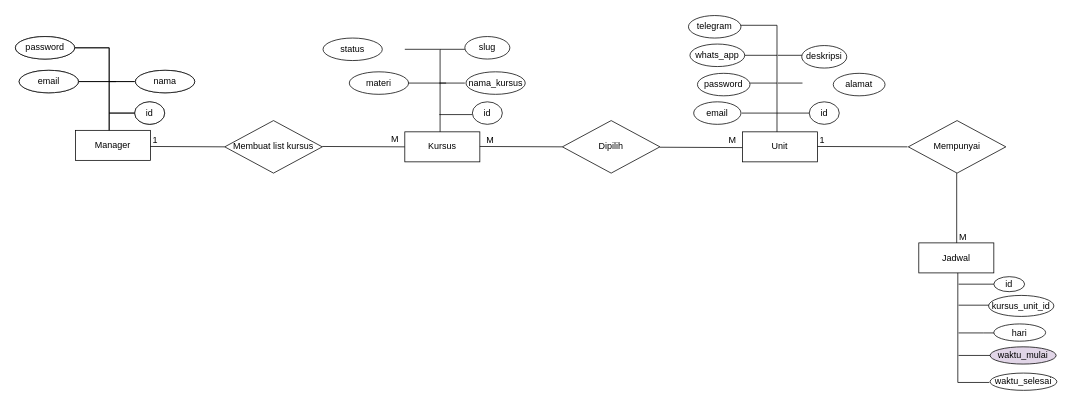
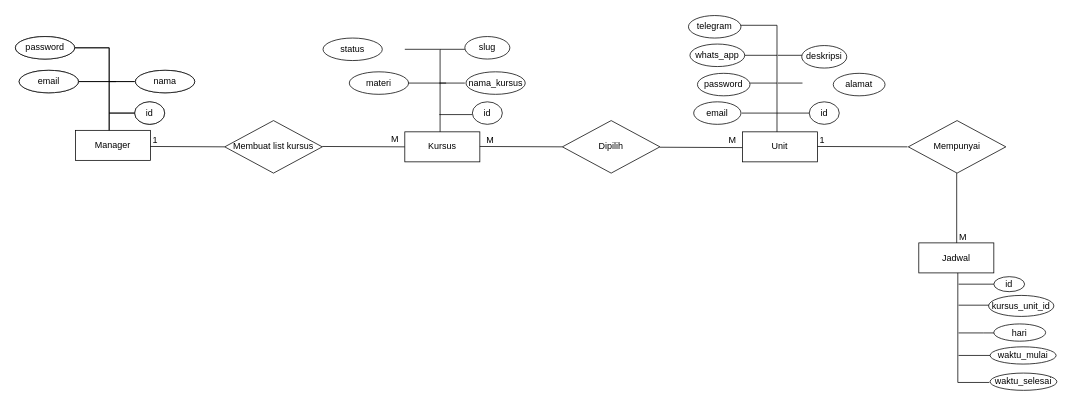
node "waktu_mulai": fillcolor #e1d5e7 -> #ffffff
